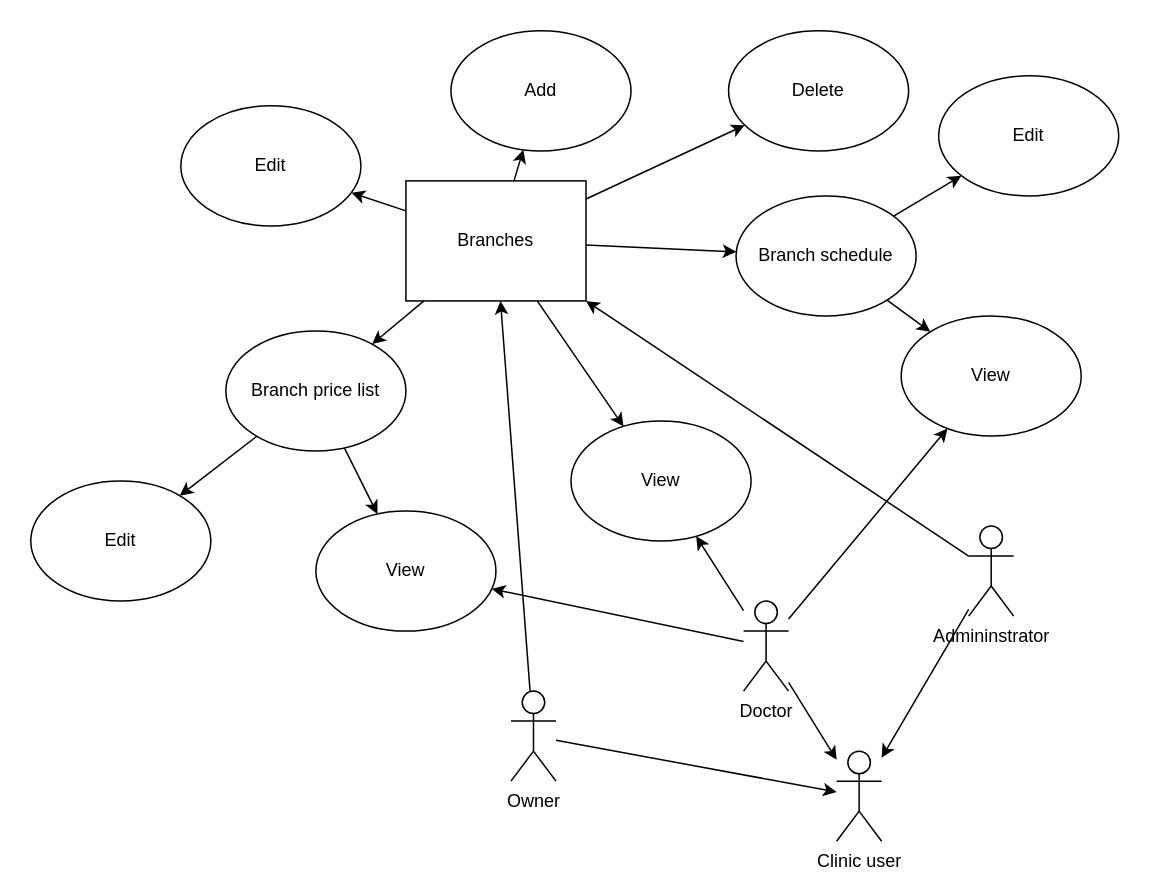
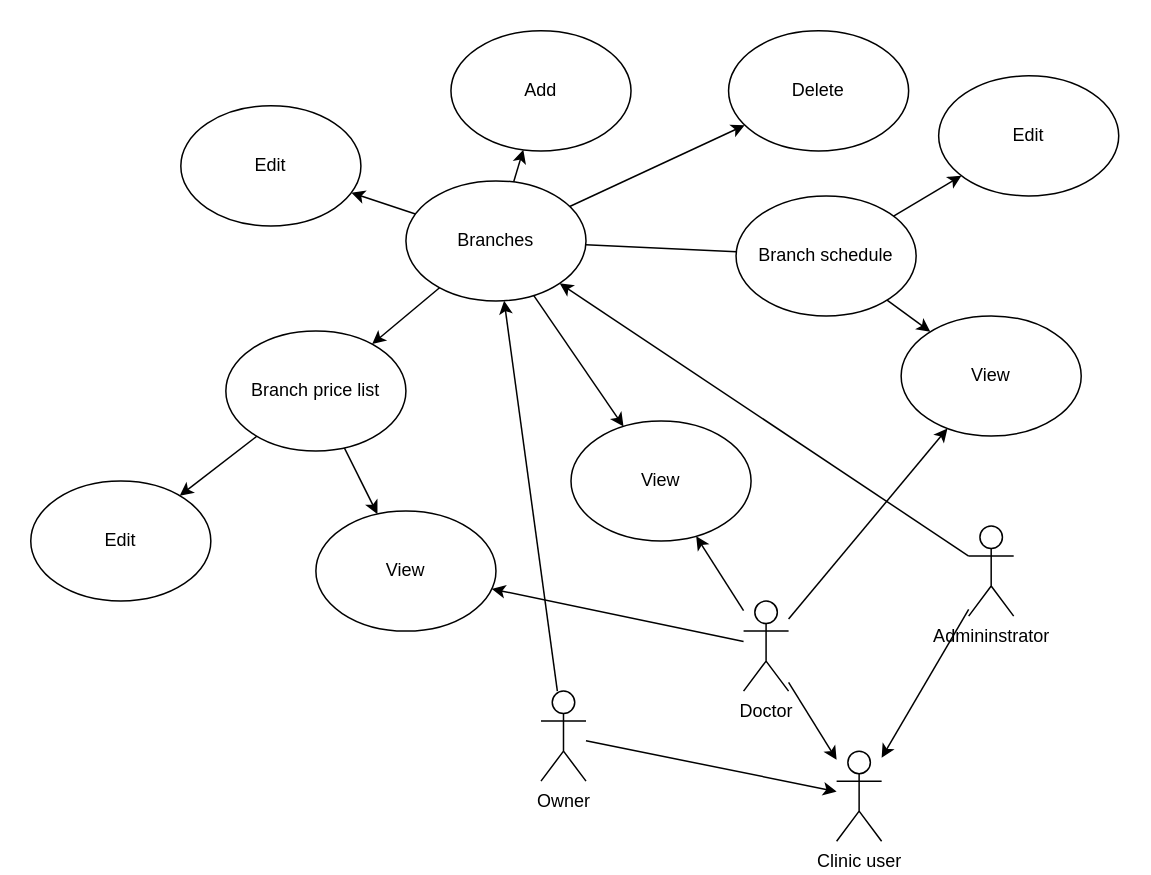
node "Branches": shape rectangle -> ellipse
edge "Branches" -> "Branch schedule": arrowhead classic -> none
node "Owner": moved (533, 736) -> (563, 736)
